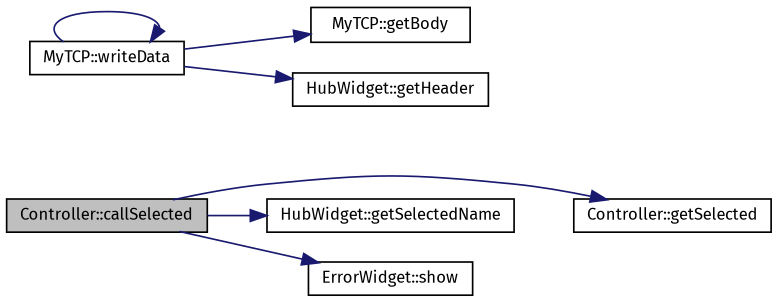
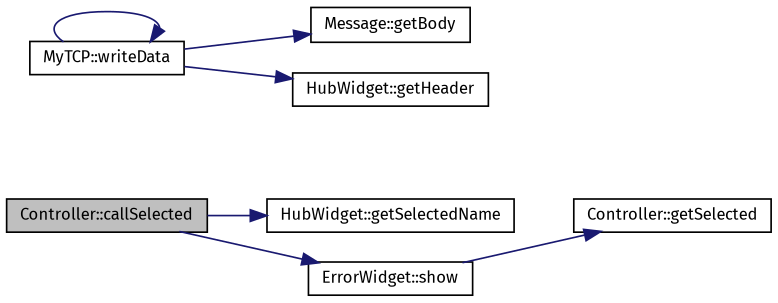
node "MyTCP::getBody": label "MyTCP::getBody" -> "Message::getBody"
edge "Controller::callSelected" -> "Controller::getSelected": now "ErrorWidget::show" -> "Controller::getSelected"
